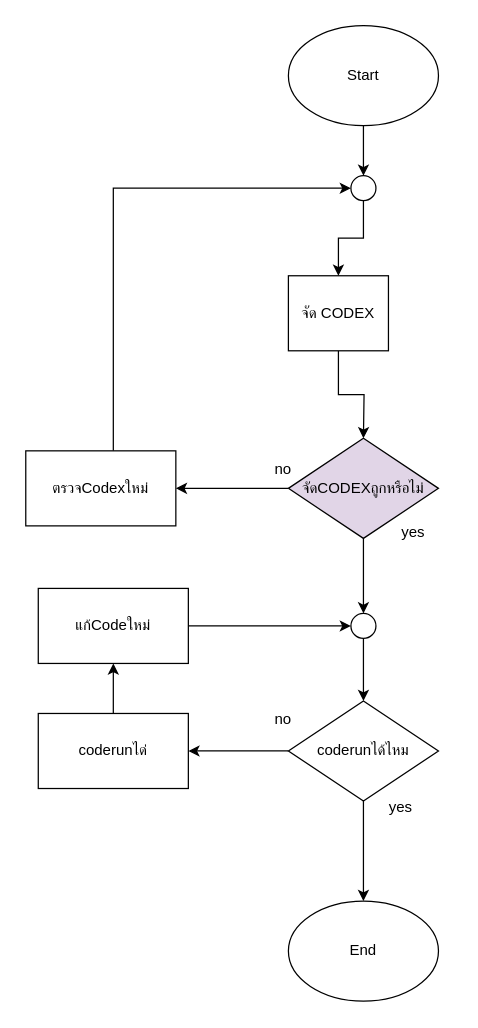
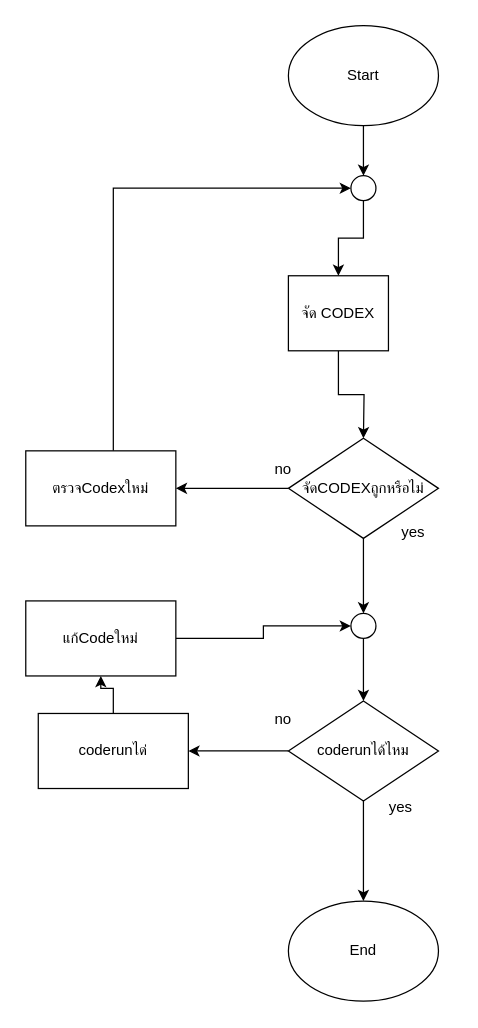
node "จัดCODEXถูกหรือไม่": fillcolor #e1d5e7 -> #ffffff
node "แก้Codeใหม่": moved (113, 626) -> (101, 638)
